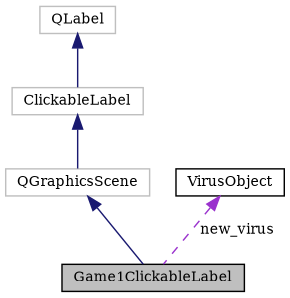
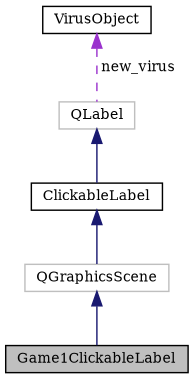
node "ClickableLabel": color grey75 -> black
edge "Game1ClickableLabel" -> "VirusObject": now "QLabel" -> "VirusObject"
